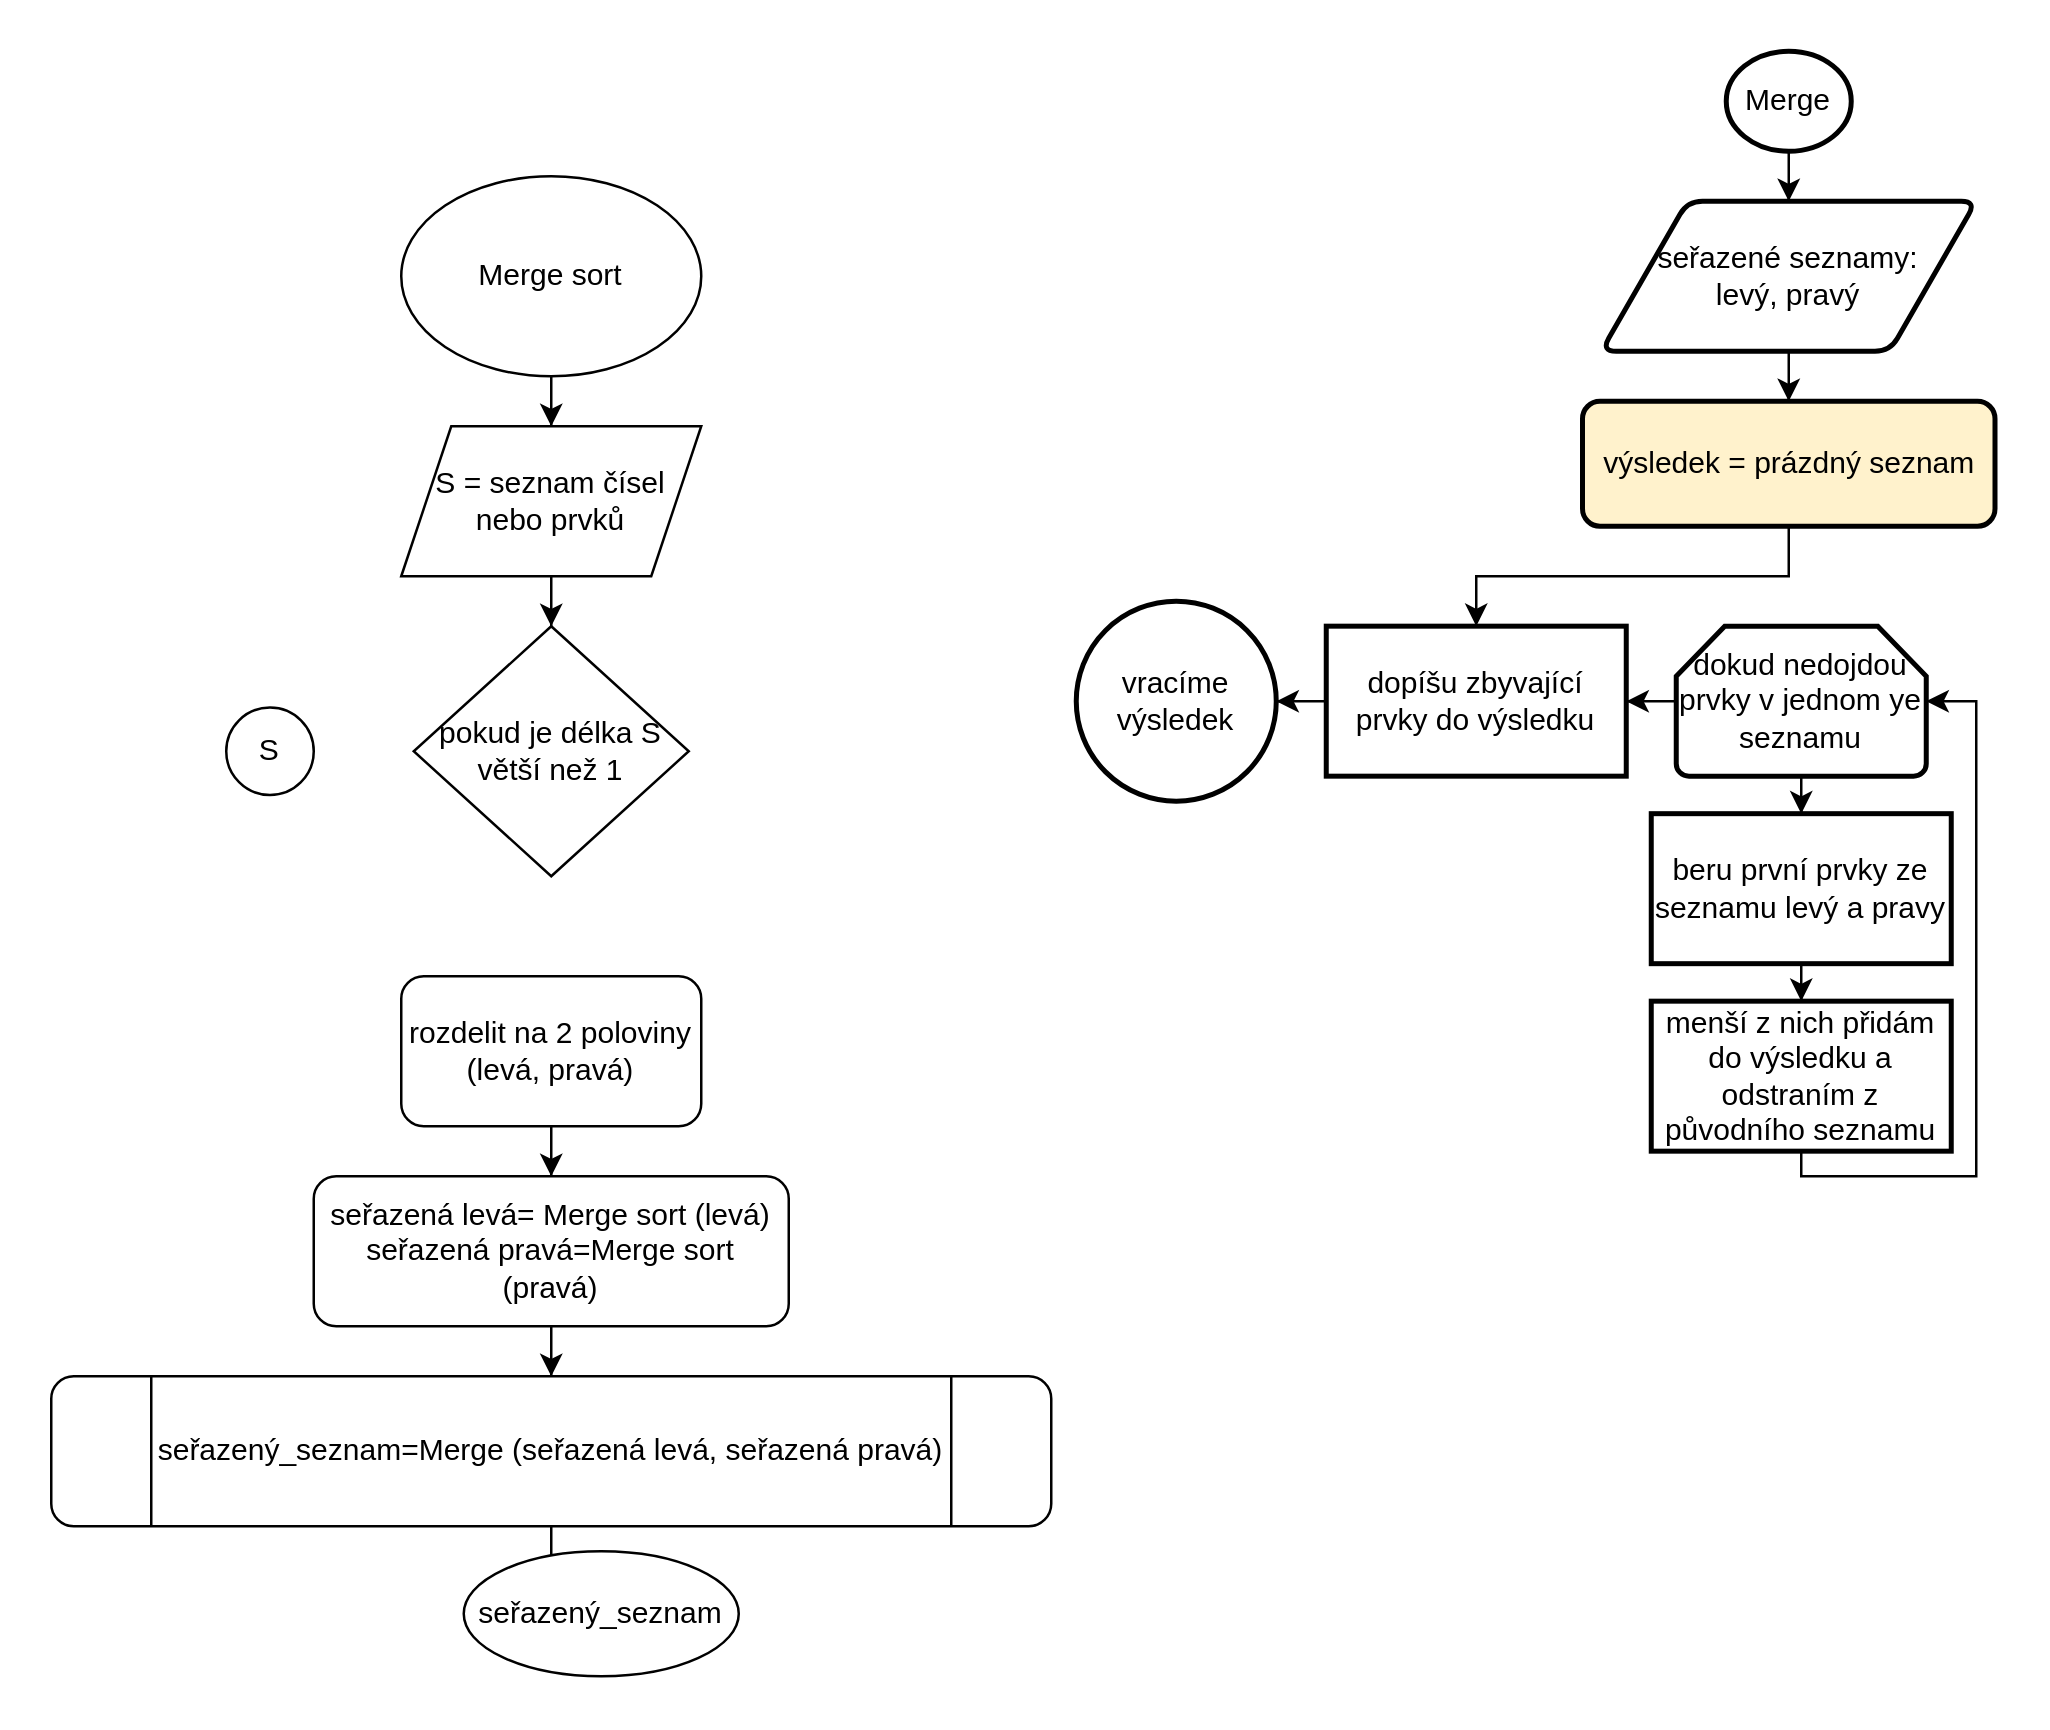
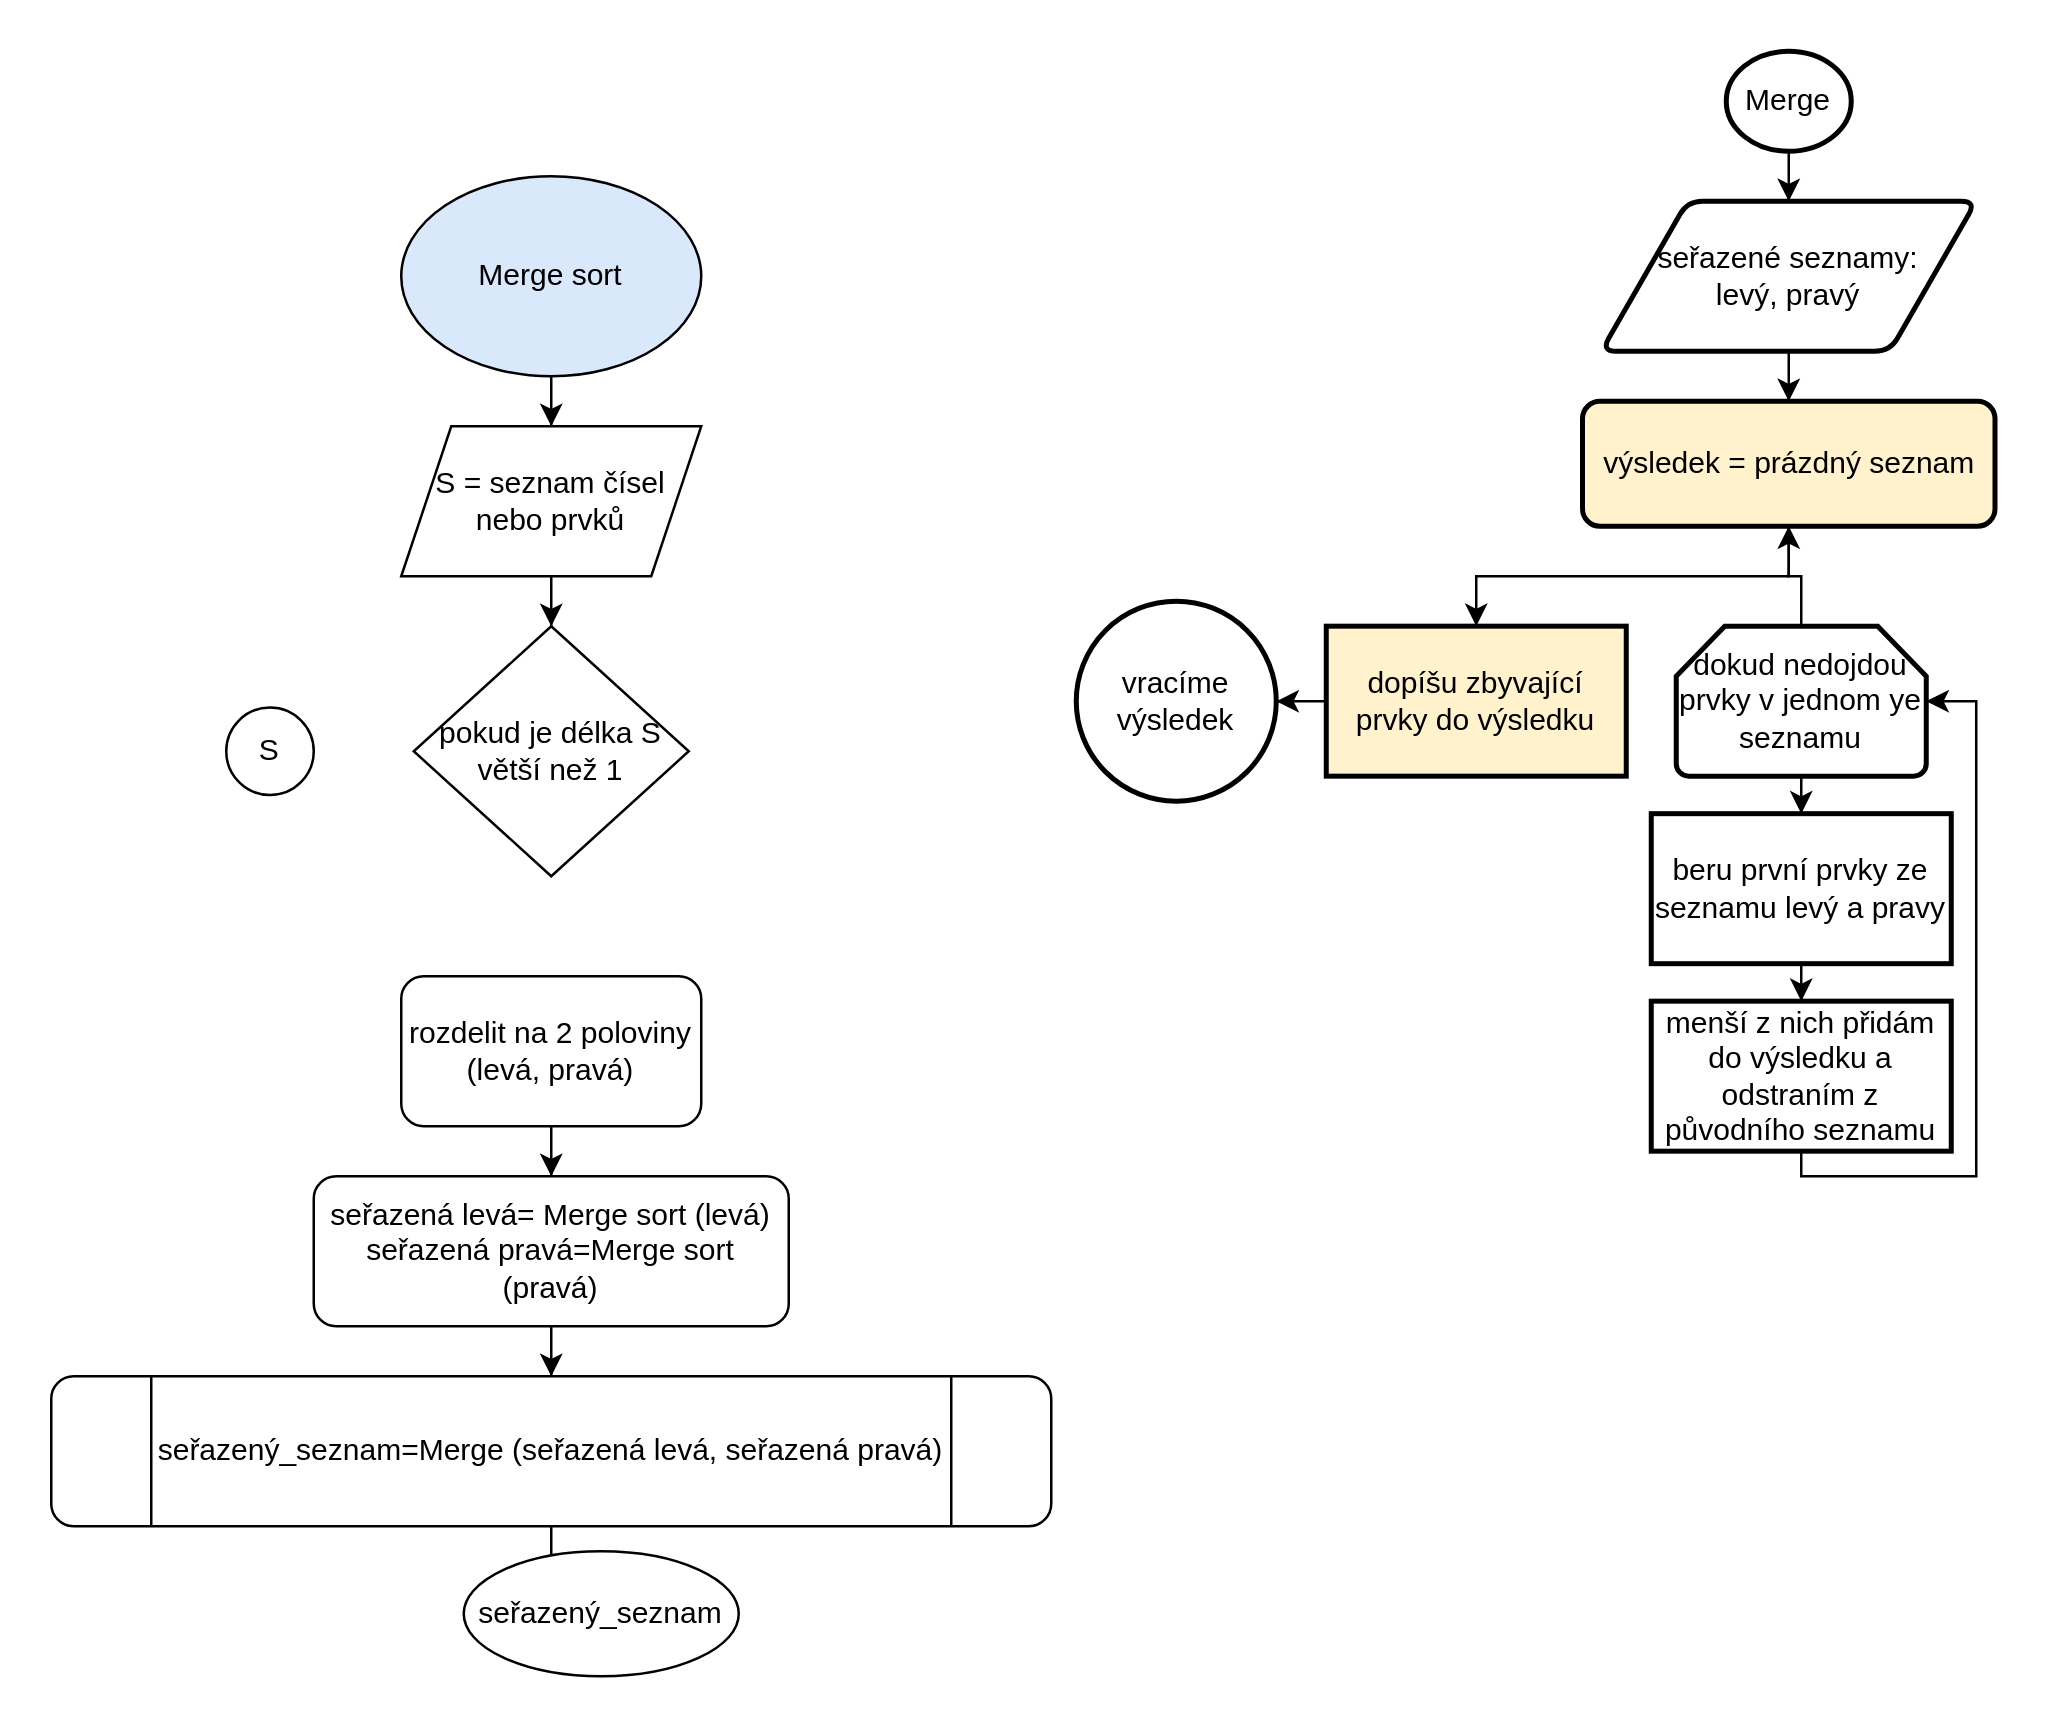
node "Merge sort": fillcolor #ffffff -> #dae8fc
node "dopíšu zbyvající prvky do výsledku": fillcolor #ffffff -> #fff2cc
edge "dokud nedojdou prvky v jednom ye seznamu" -> "dopíšu zbyvající prvky do výsledku": now "dokud nedojdou prvky v jednom ye seznamu" -> "výsledek = prázdný seznam"
